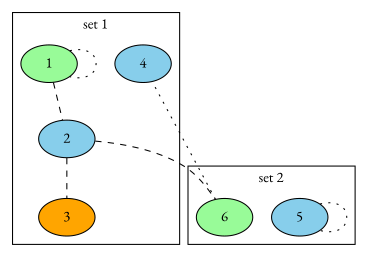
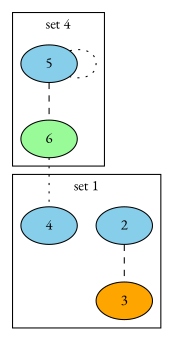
node "1": removed
edge "2" -- "6": now "5" -- "6"
cluster "set 2": label "set 2" -> "set 4"
